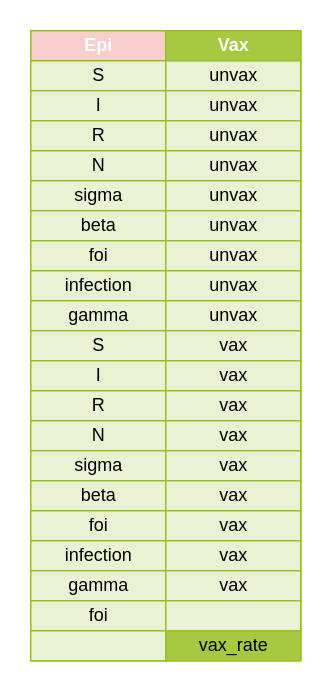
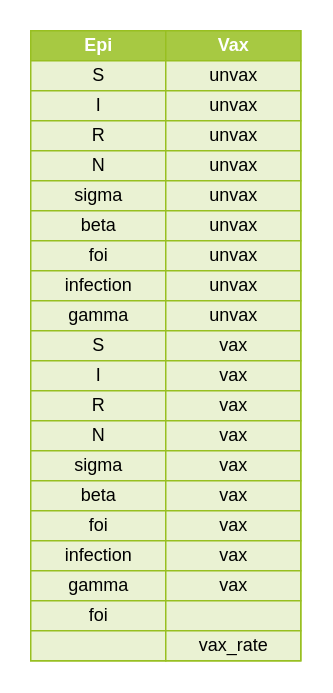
node "Epi": fillcolor #f8cecc -> #a7c942
node "vax_rate": fillcolor #a7c942 -> #eaf2d3
